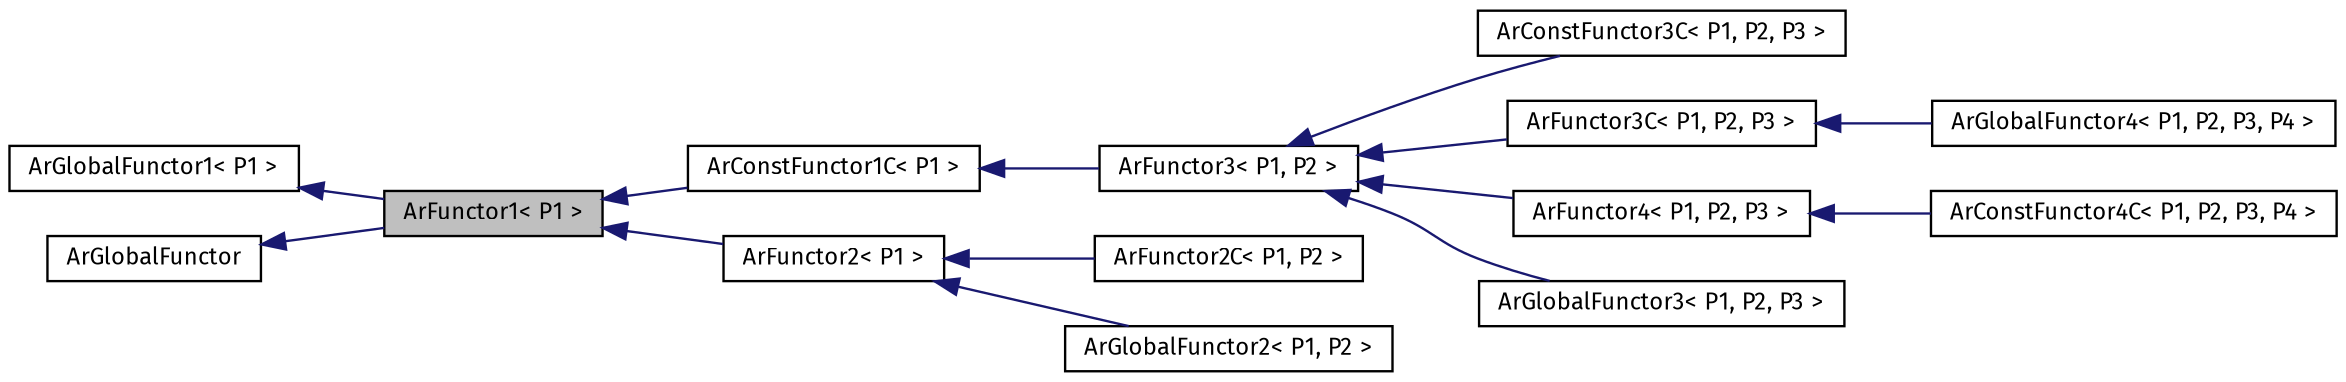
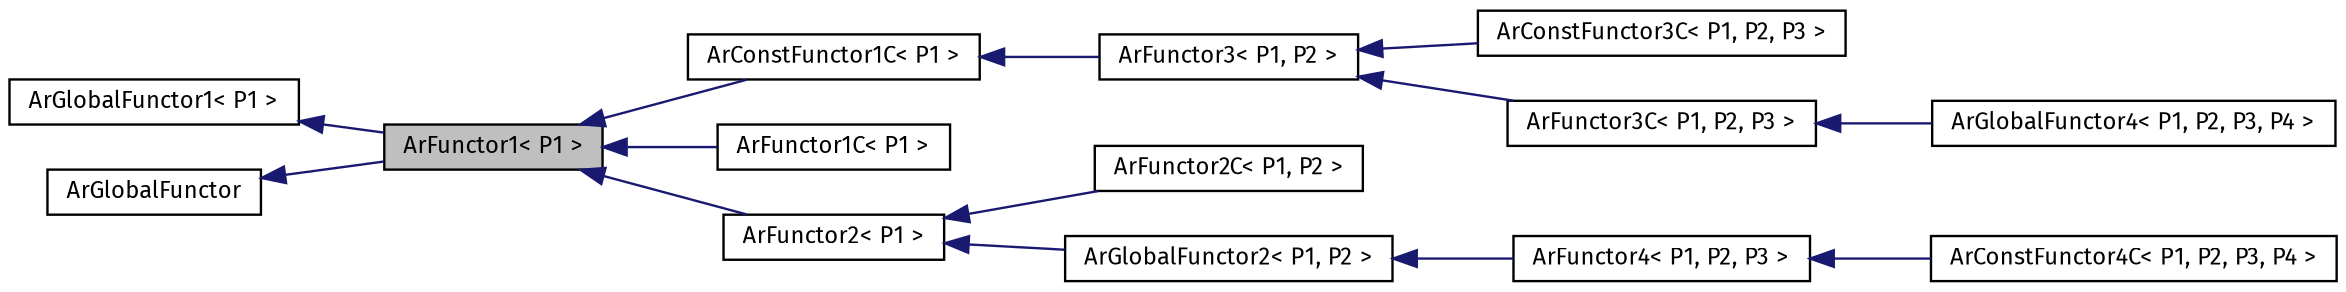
node "ArFunctor1C< P1 >": added
edge "ArFunctor4< P1, P2, P3 >" -> "ArFunctor3< P1, P2 >": now "ArFunctor4< P1, P2, P3 >" -> "ArGlobalFunctor2< P1, P2 >"
node "ArGlobalFunctor3< P1, P2, P3 >": removed
